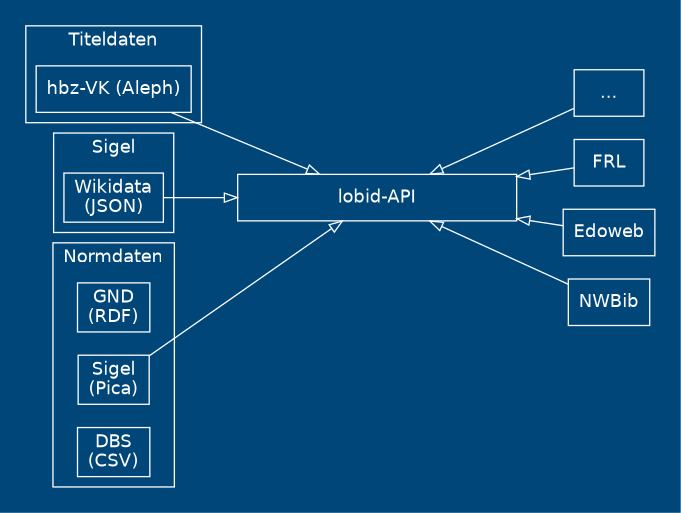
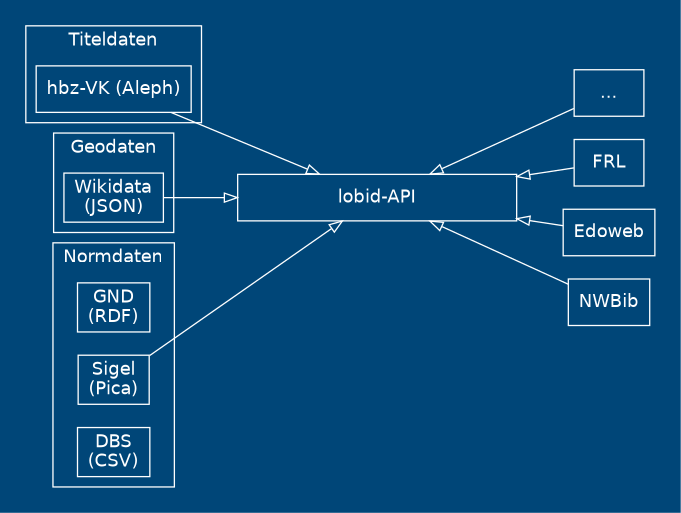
cluster "Sigel": label "Sigel" -> "Geodaten"
